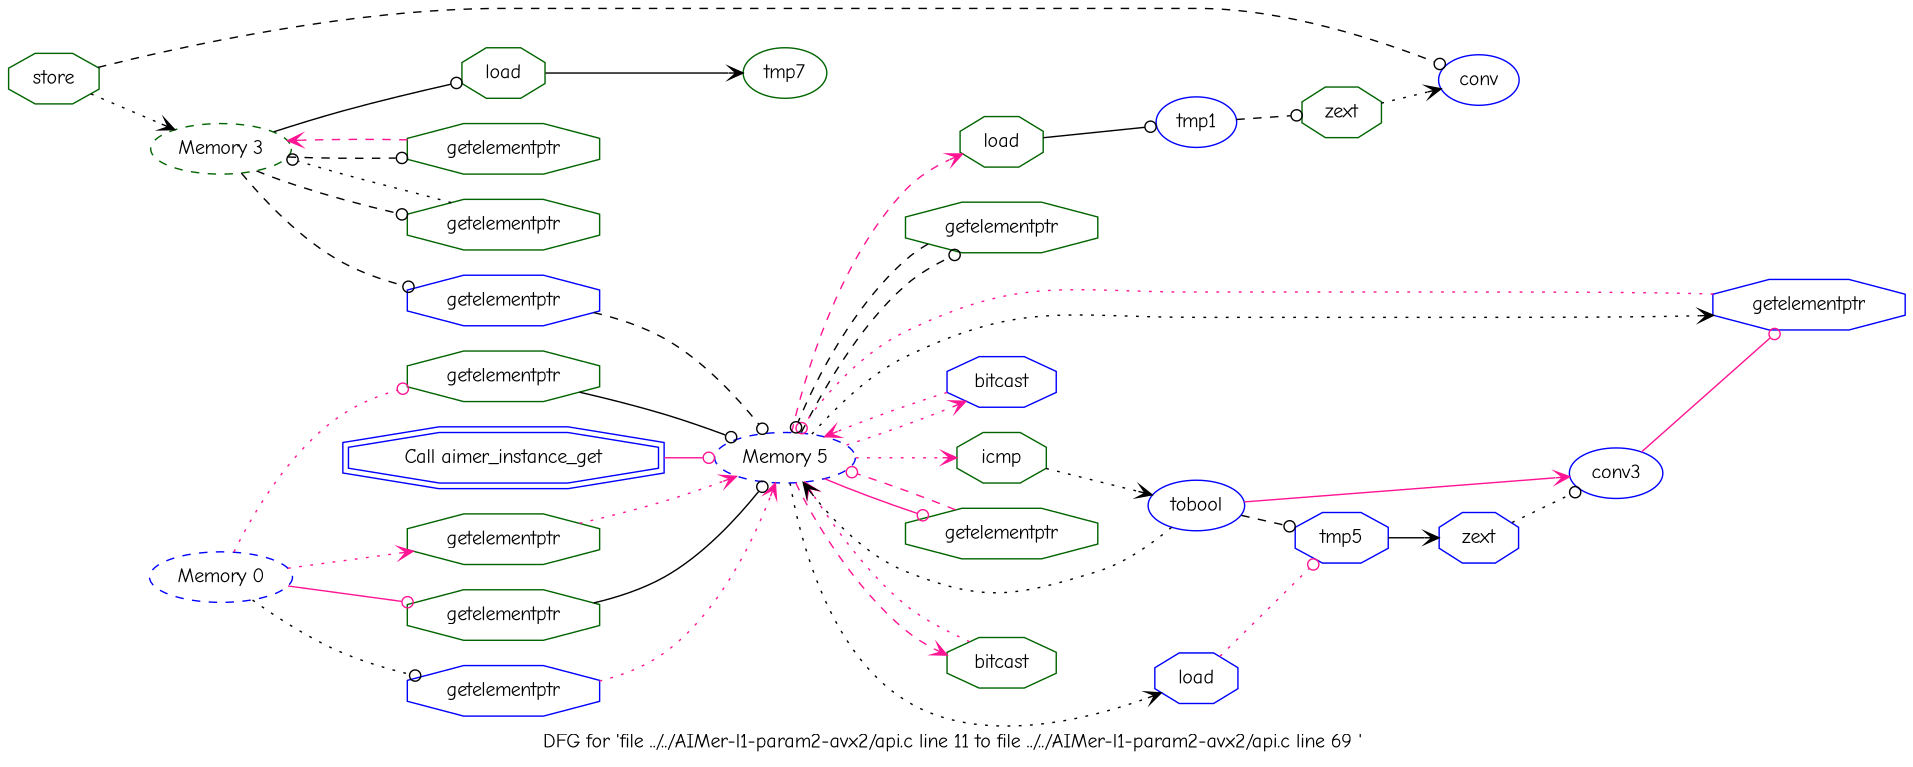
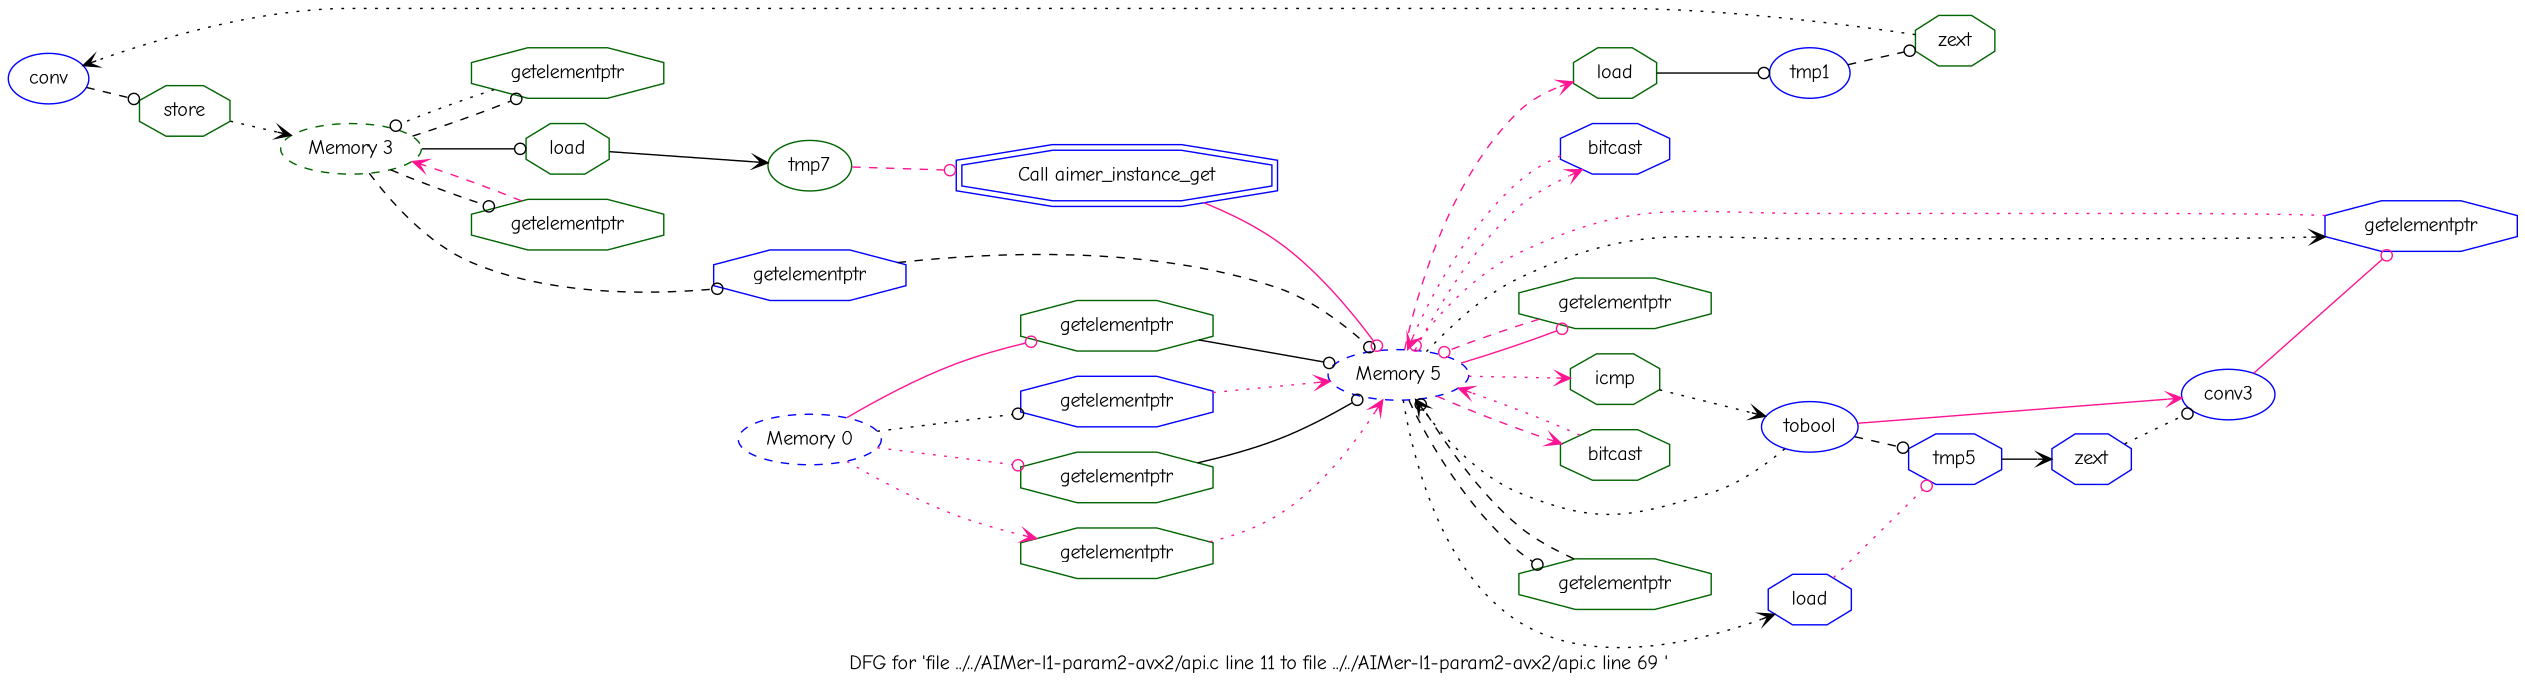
edge "store" -> "conv": reversed
edge "tmp7" -> "Call aimer_instance_get": added
